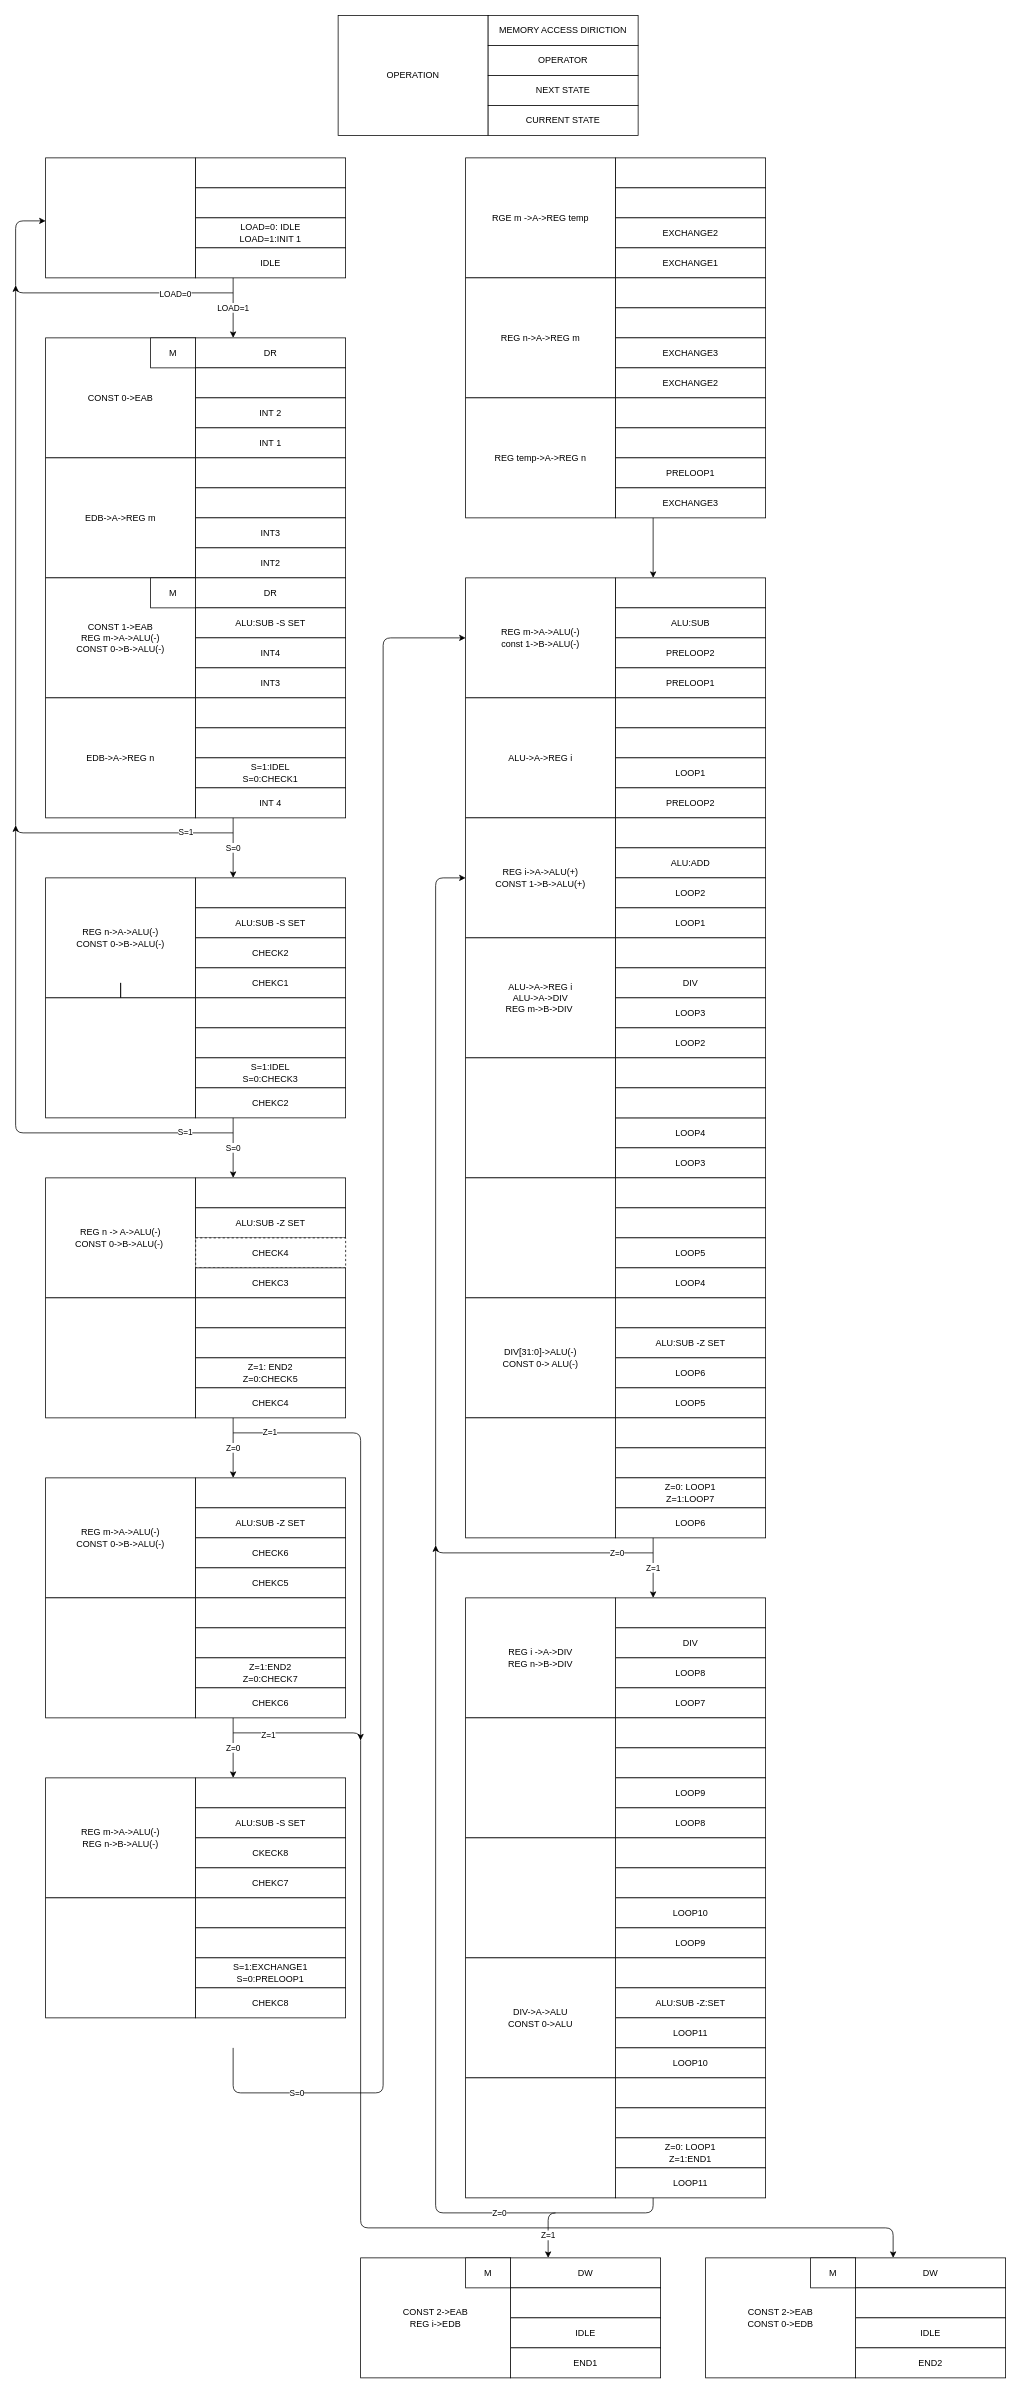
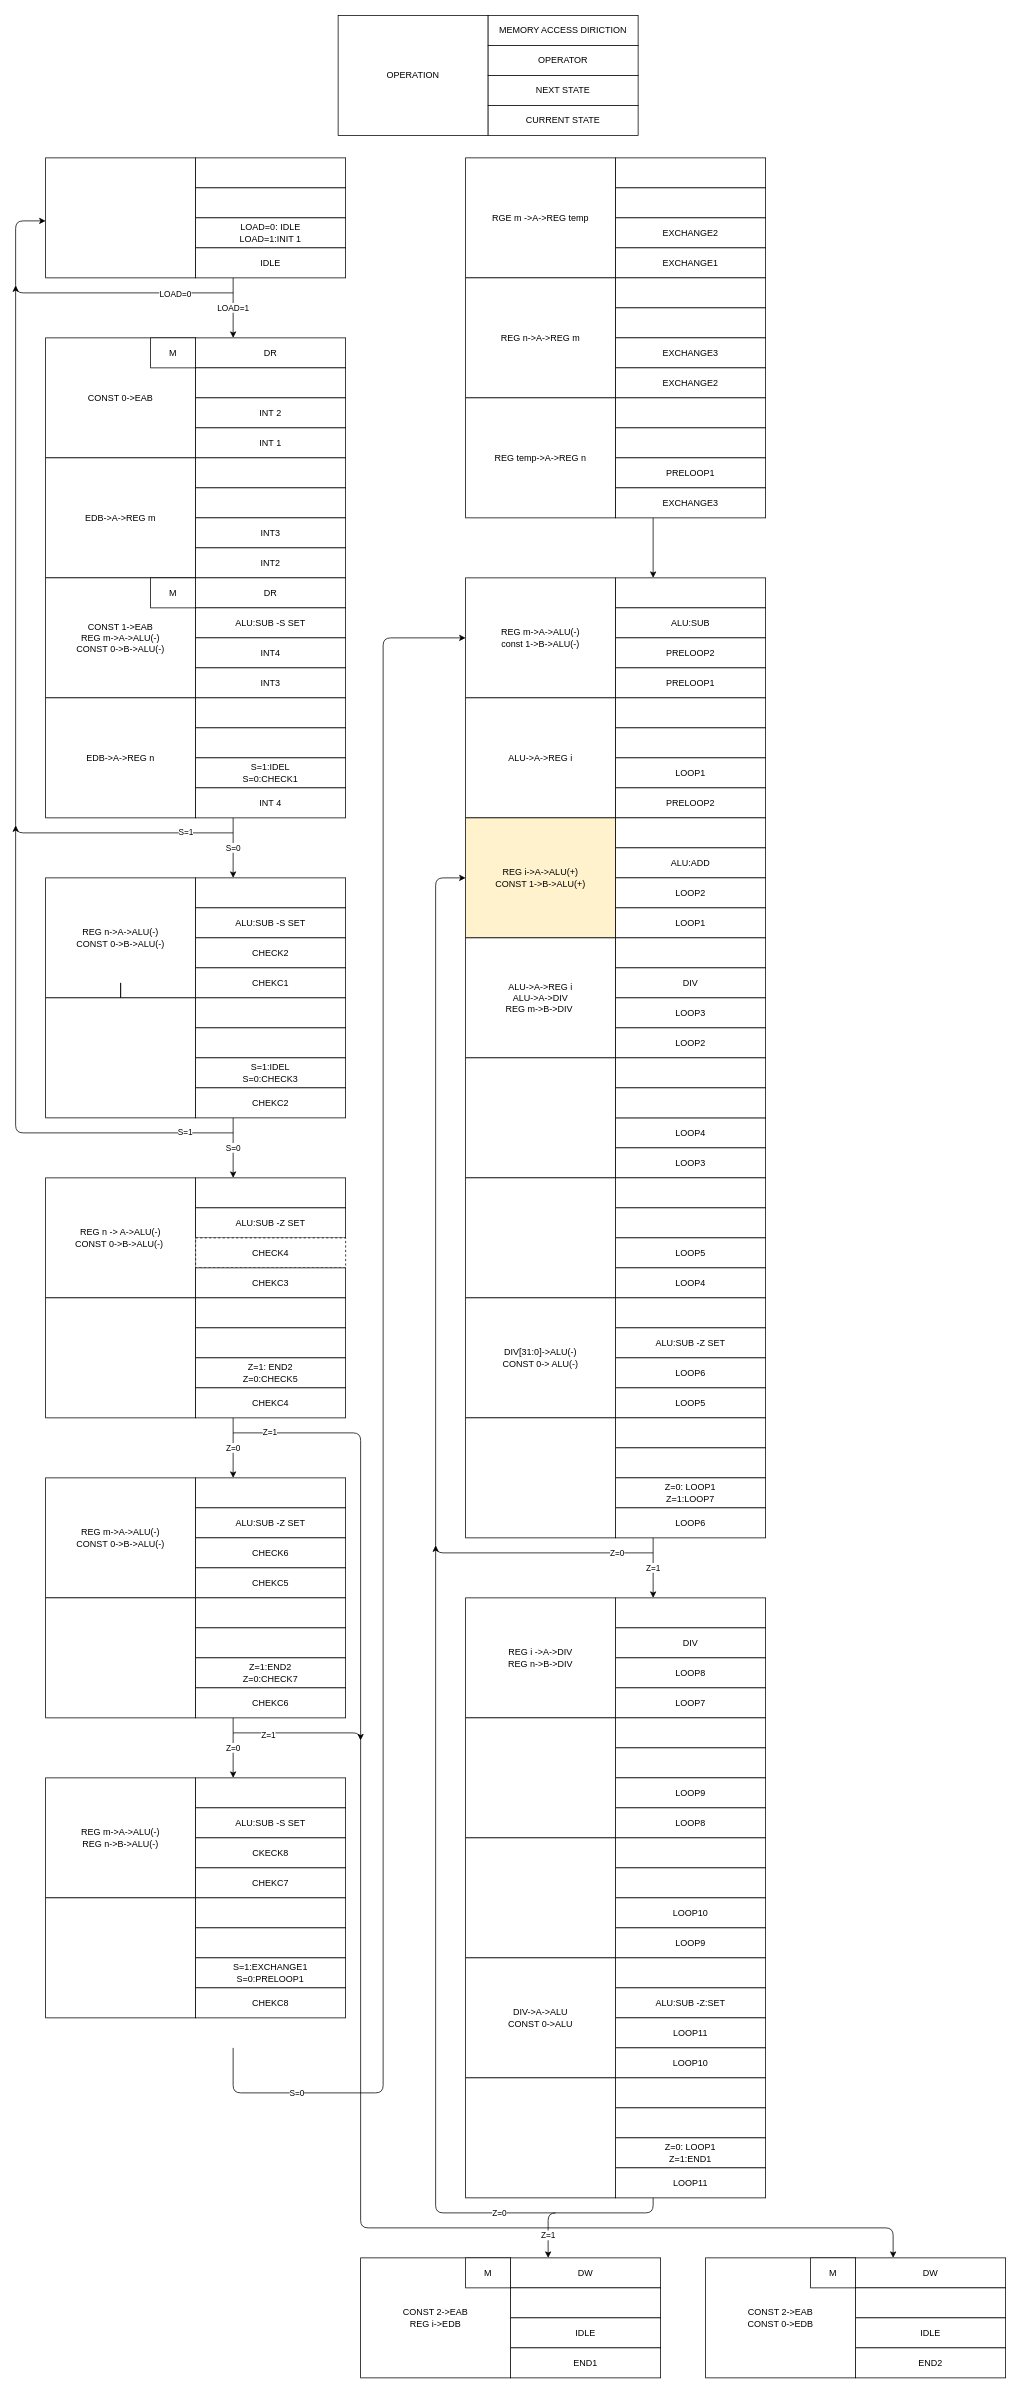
node "REG i->A->ALU(+) CONST 1->B->ALU(+)": fillcolor #ffffff -> #fff2cc
